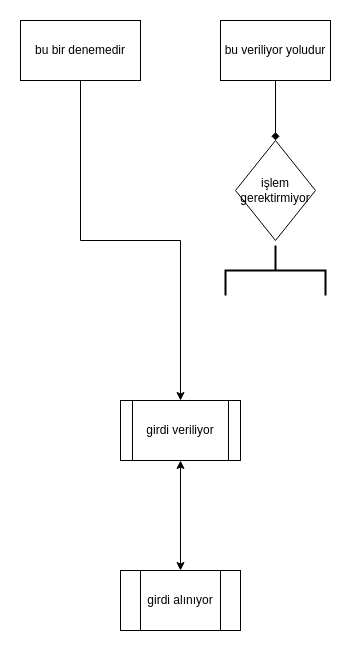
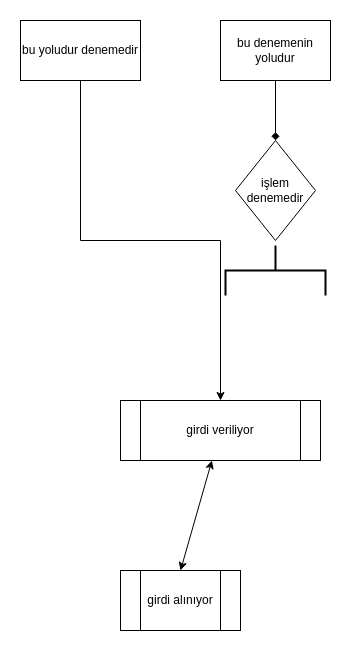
node "bu bir denemedir": label "bu bir denemedir" -> "bu yoludur denemedir"
node "bu veriliyor yoludur": label "bu veriliyor yoludur" -> "bu denemenin yoludur"
node "işlem gerektirmiyor": label "işlem gerektirmiyor" -> "işlem denemedir"
node "girdi veriliyor": size 120x60 -> 200x60
